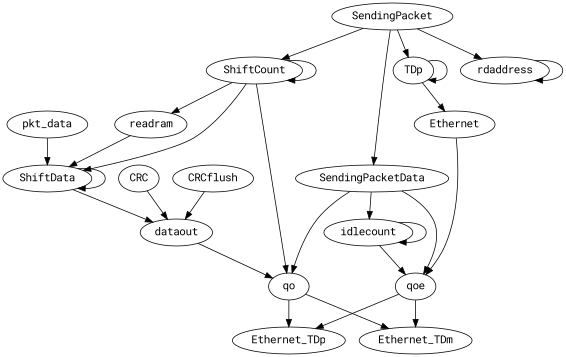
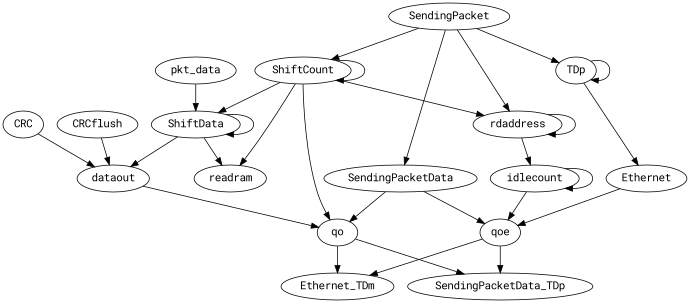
edge "ShiftCount" -> "rdaddress": added
edge "readram" -> "ShiftData": reversed
edge "SendingPacketData" -> "idlecount": now "rdaddress" -> "idlecount"
node "Ethernet_TDp": label "Ethernet_TDp" -> "SendingPacketData_TDp"
